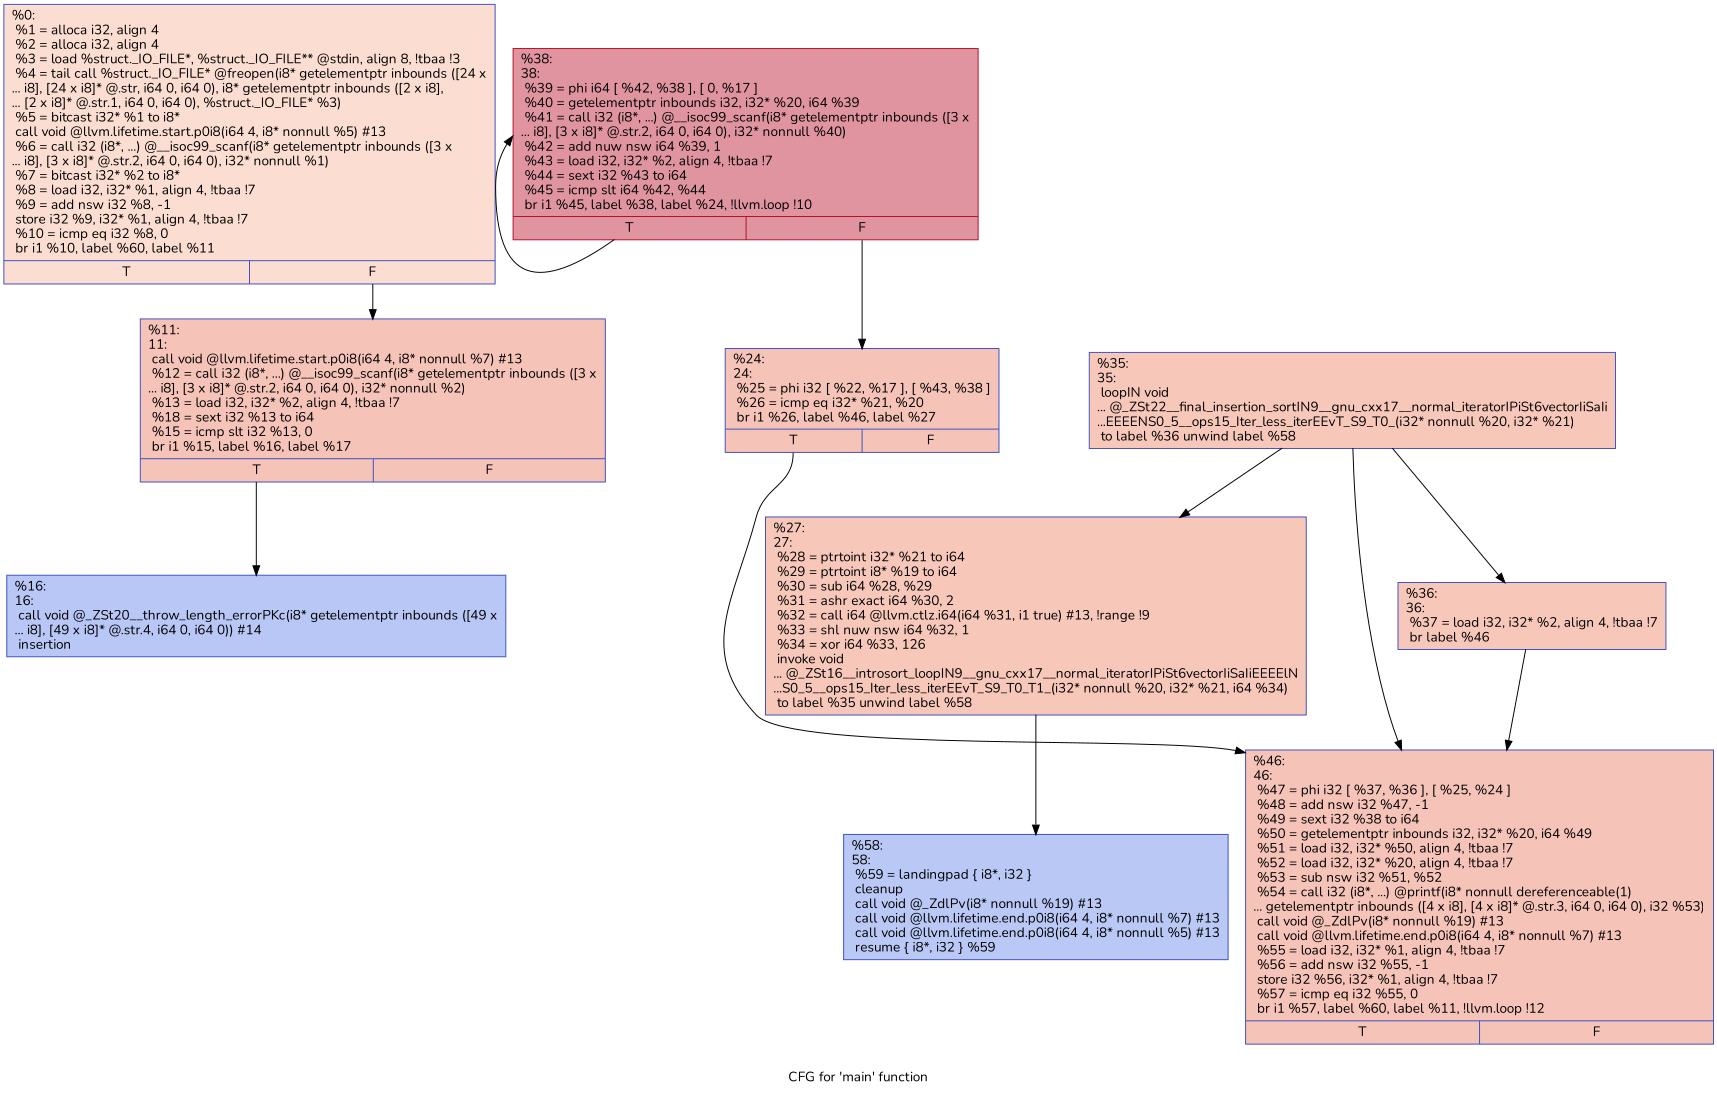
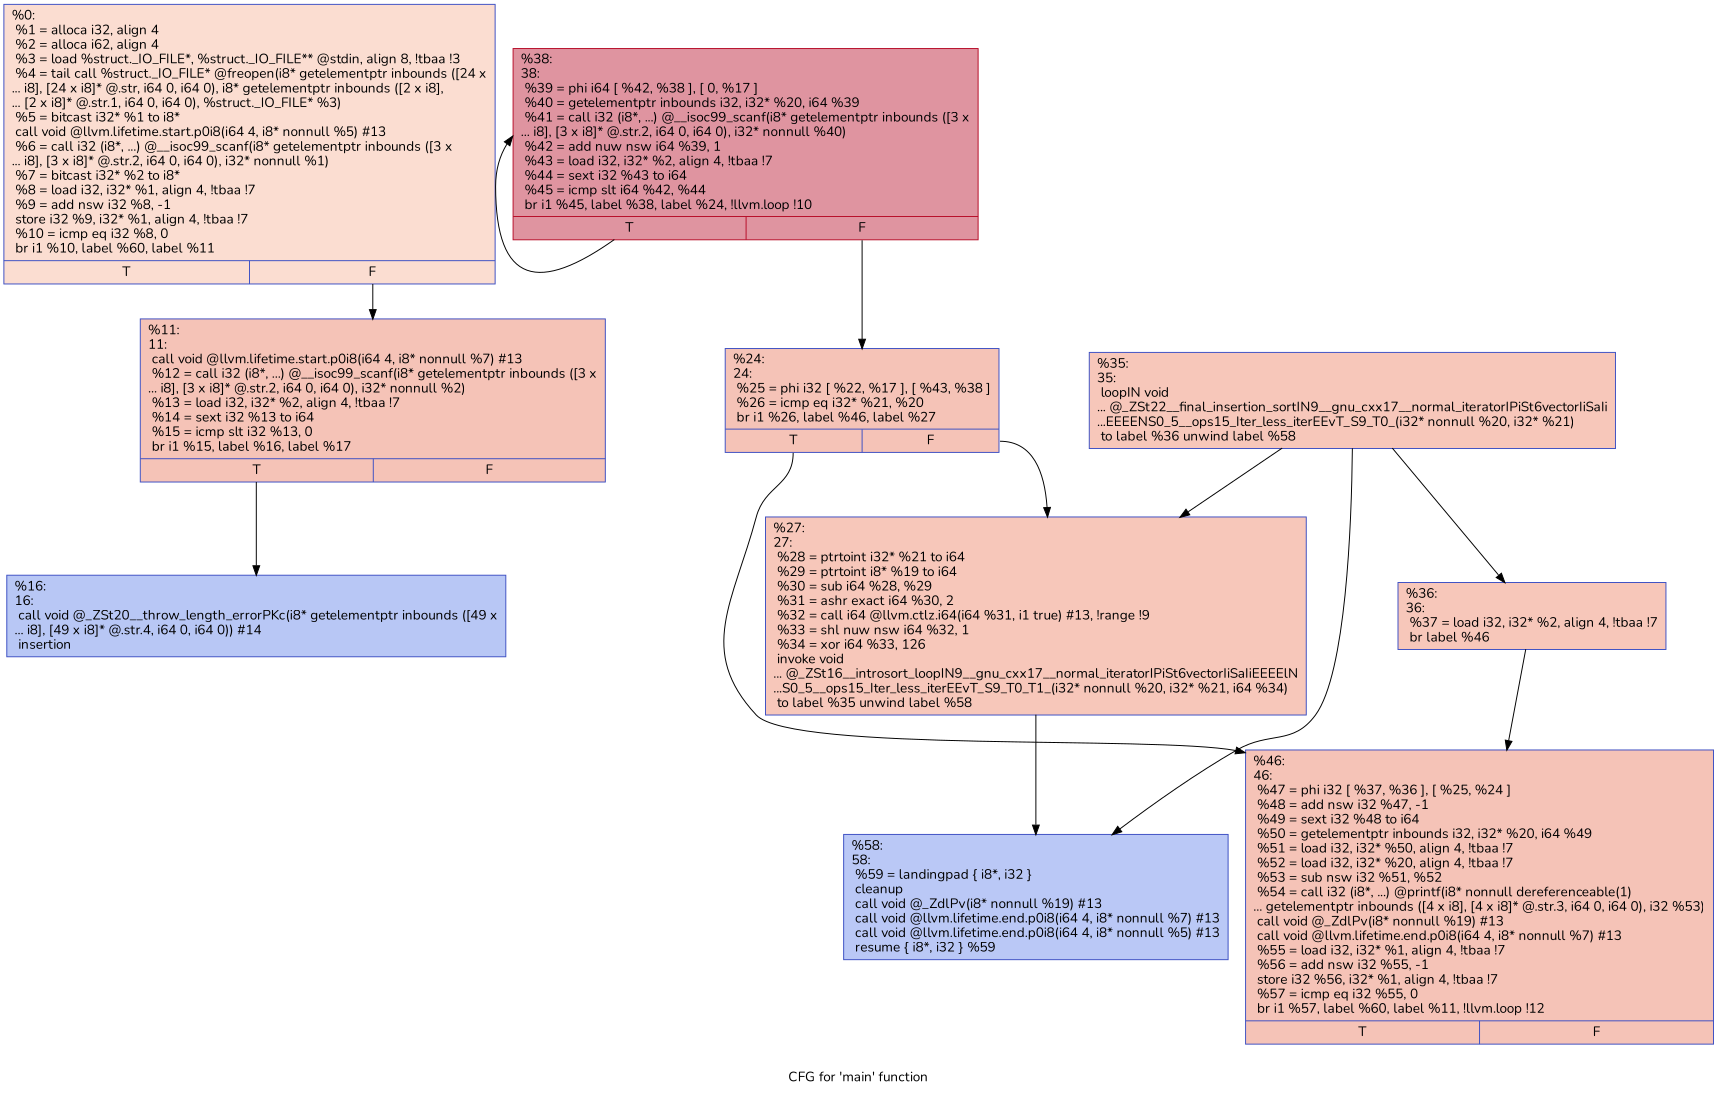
node "%0:": text "%2 = alloca i32, align 4" -> "%2 = alloca i62, align 4"
node "%11:": text "%18 = sext i32 %13 to i64" -> "%14 = sext i32 %13 to i64"
edge "%24:" -> "%27:": added
edge "%35:" -> "%46:": now "%35:" -> "%58:"
node "%46:": text "%49 = sext i32 %38 to i64" -> "%49 = sext i32 %48 to i64"
